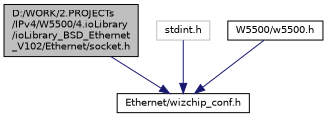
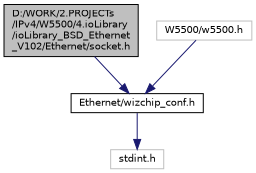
node "W5500/w5500.h": color black -> grey75
edge "stdint.h" -> "Ethernet/wizchip_conf.h": reversed
